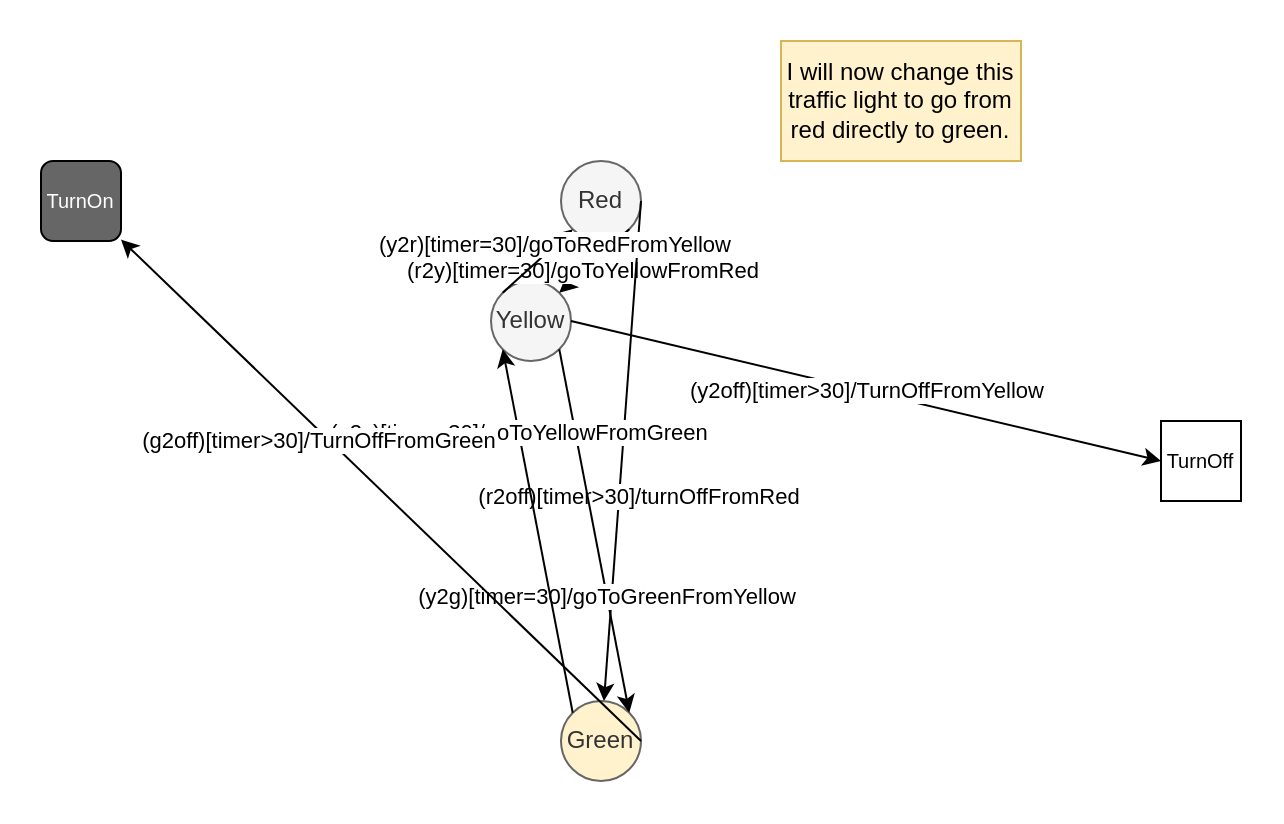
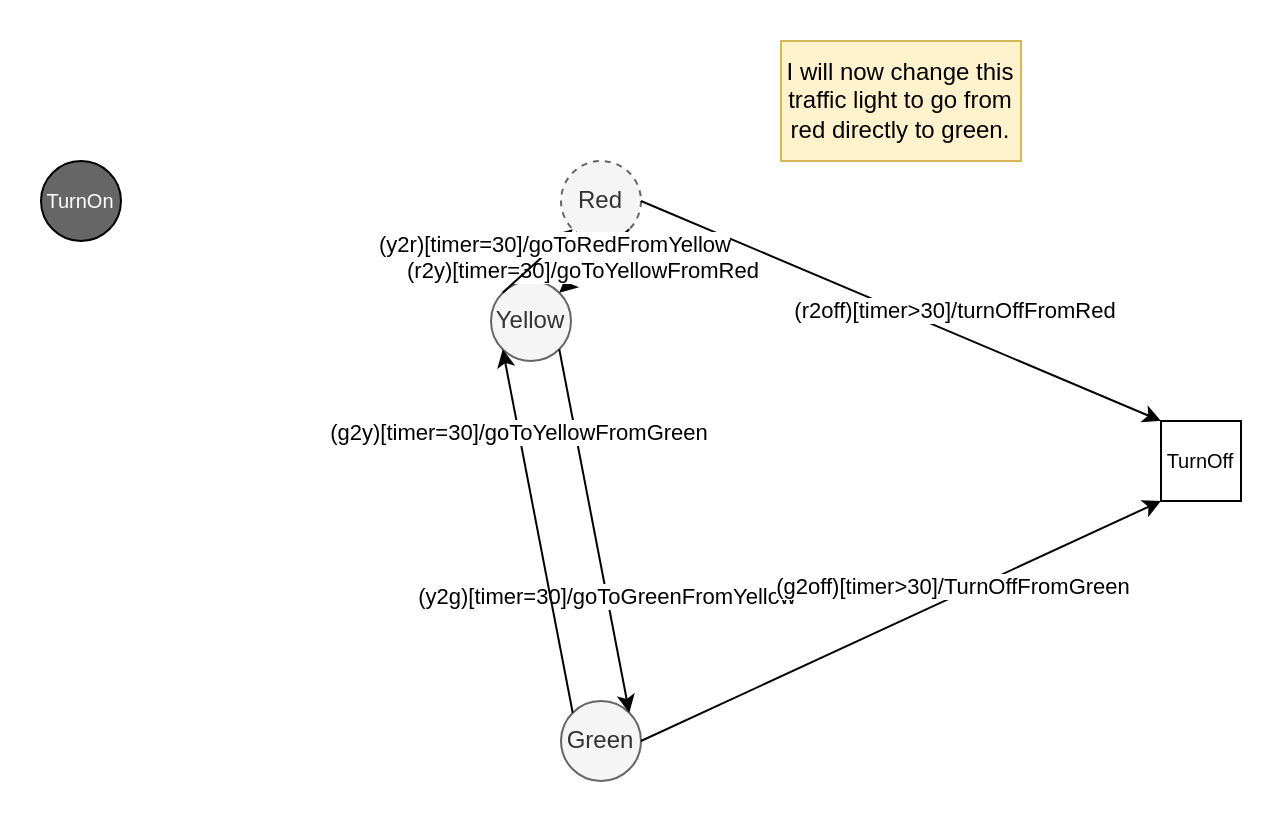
node "TurnOn": shape rounded rectangle -> ellipse
node "Red": style solid -> dashed
edge "Red" -> "Green": now "Red" -> "TurnOff"
edge "Yellow" -> "TurnOff": removed, label "(y2off)[timer>30]/TurnOffFromYellow"
edge "Green" -> "TurnOn": now "Green" -> "TurnOff"
node "Green": fillcolor #fff2cc -> #f5f5f5
